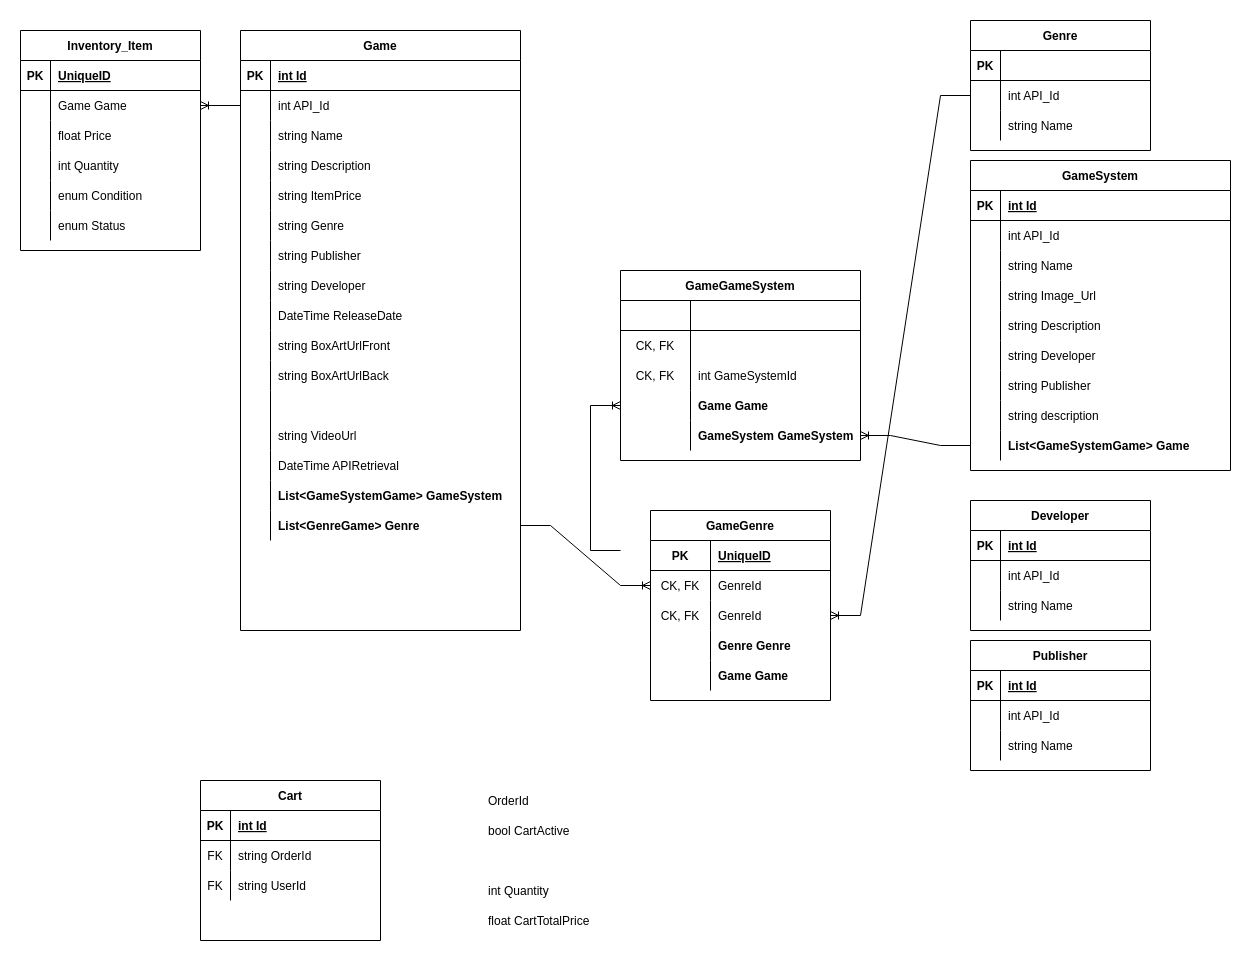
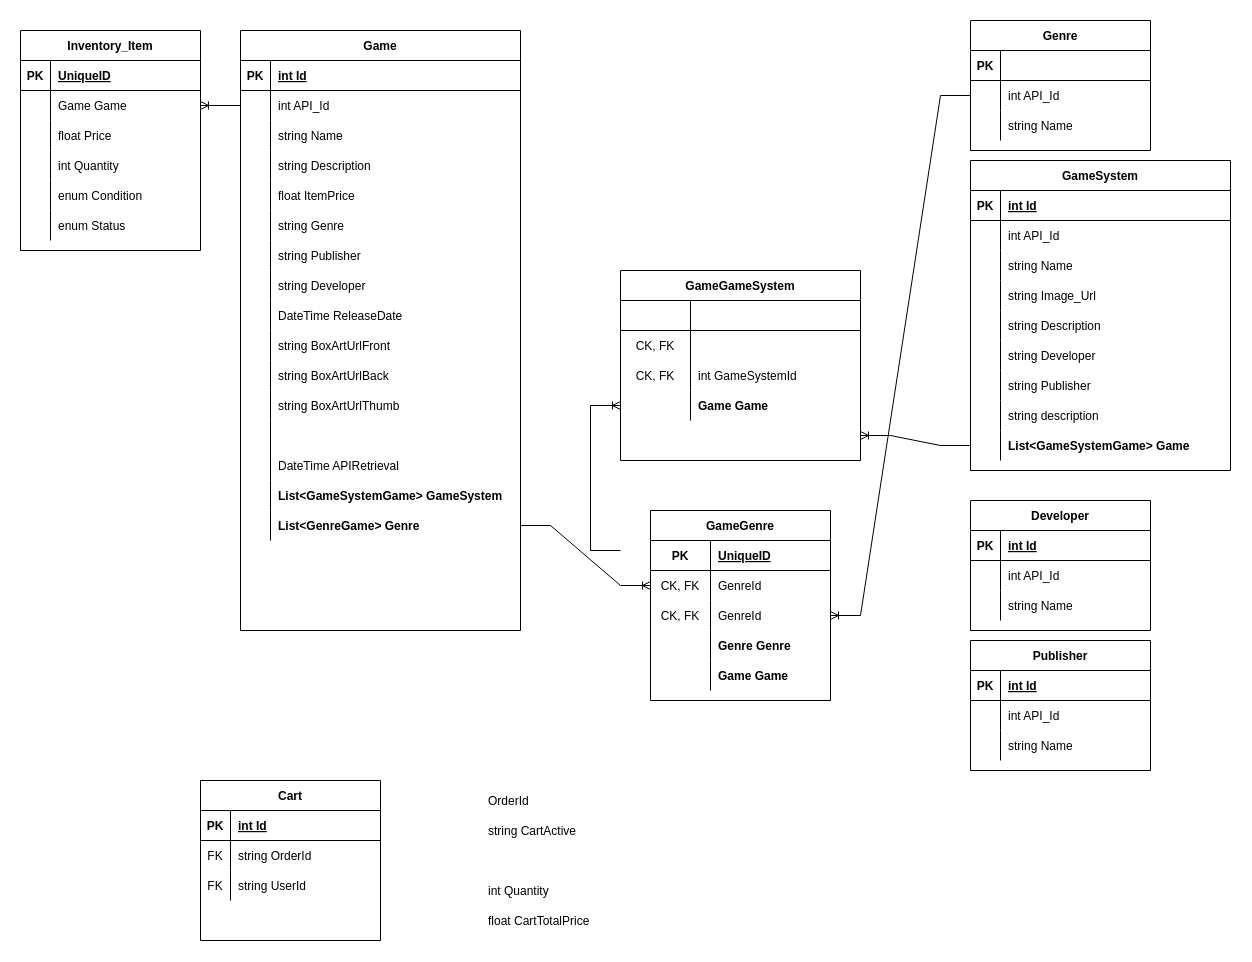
node "string ItemPrice": label "string ItemPrice" -> "float ItemPrice"
node "string BoxArtUrlThumb": added
node "string VideoUrl": removed
node "GameSystem GameSystem": removed
node "bool CartActive": label "bool CartActive" -> "string CartActive"
